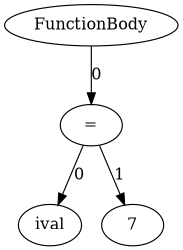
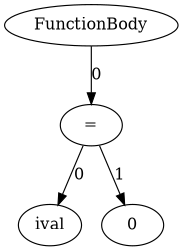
node "7": label "7" -> "0"
